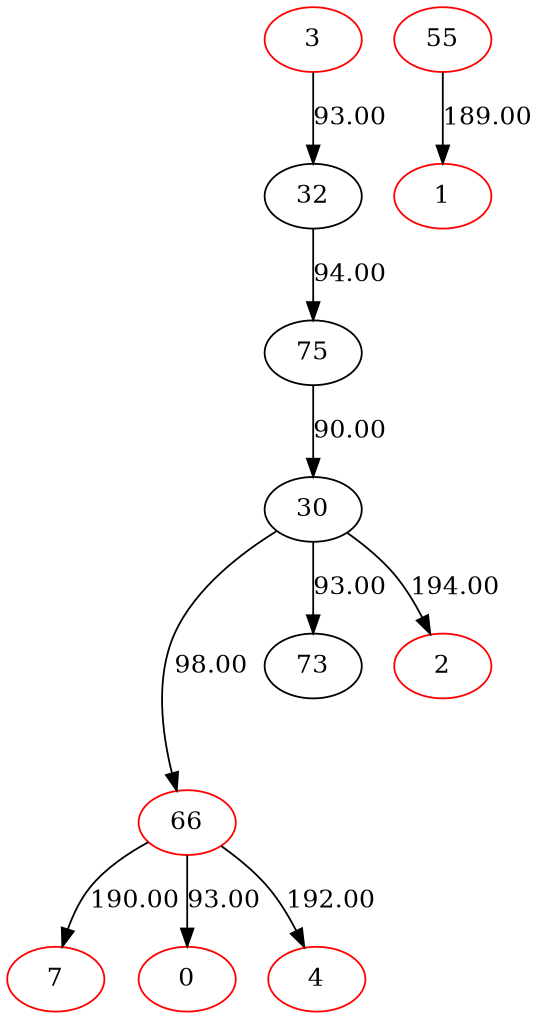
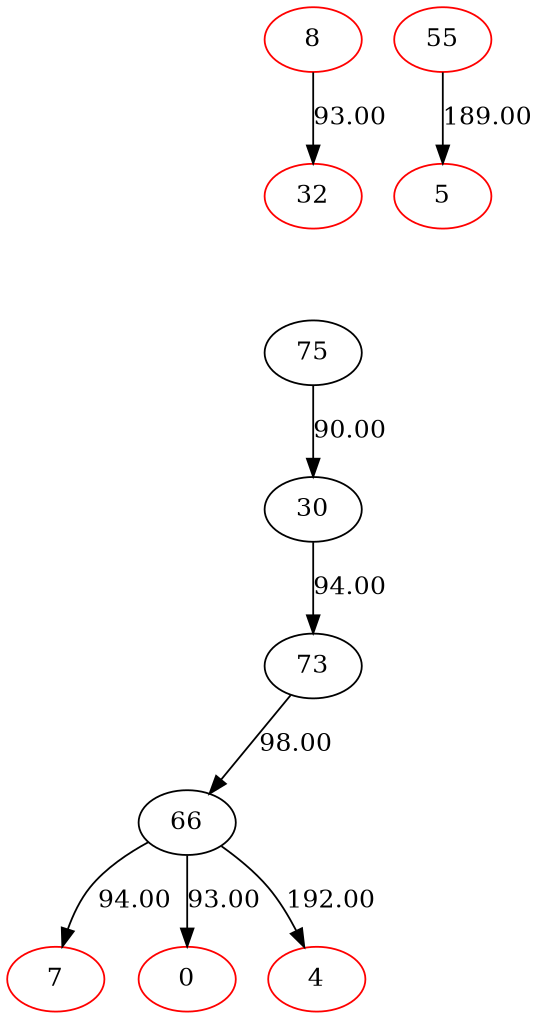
node "3": label "3" -> "8"
node "32": color black -> red
node "1": label "1" -> "5"
edge "32" -> "75": removed, label "94.00"
edge "30" -> "73": label "93.00" -> "94.00"
edge "30" -> "66": now "73" -> "66"
node "2": removed
node "66": color red -> black
edge "66" -> "7": label "190.00" -> "94.00"
